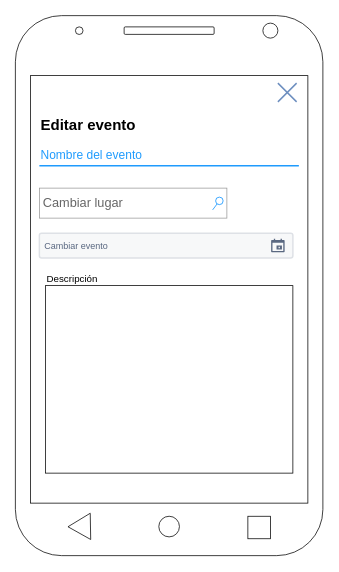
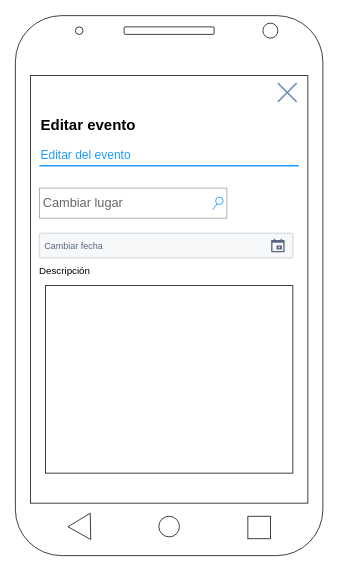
node "Nombre del evento": label "Nombre del evento" -> "Editar del evento"
node "Cambiar evento": label "Cambiar evento" -> "Cambiar fecha"
node "Descripción": moved (79, 278) -> (72, 270)
